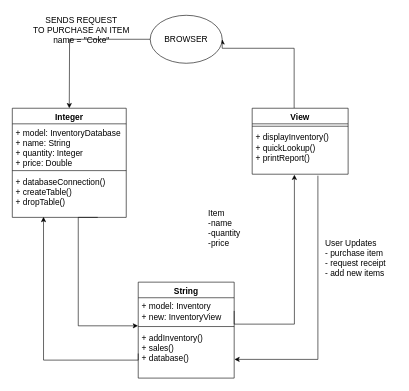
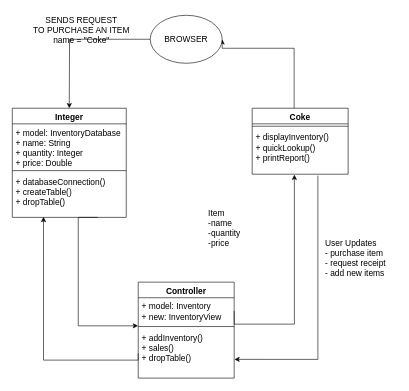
node "View": label "View" -> "Coke"
node "String": label "String" -> "Controller"
node "+ addInventory() + sales() + database()": label "+ addInventory() + sales() + database()" -> "+ addInventory() + sales() + dropTable()"
